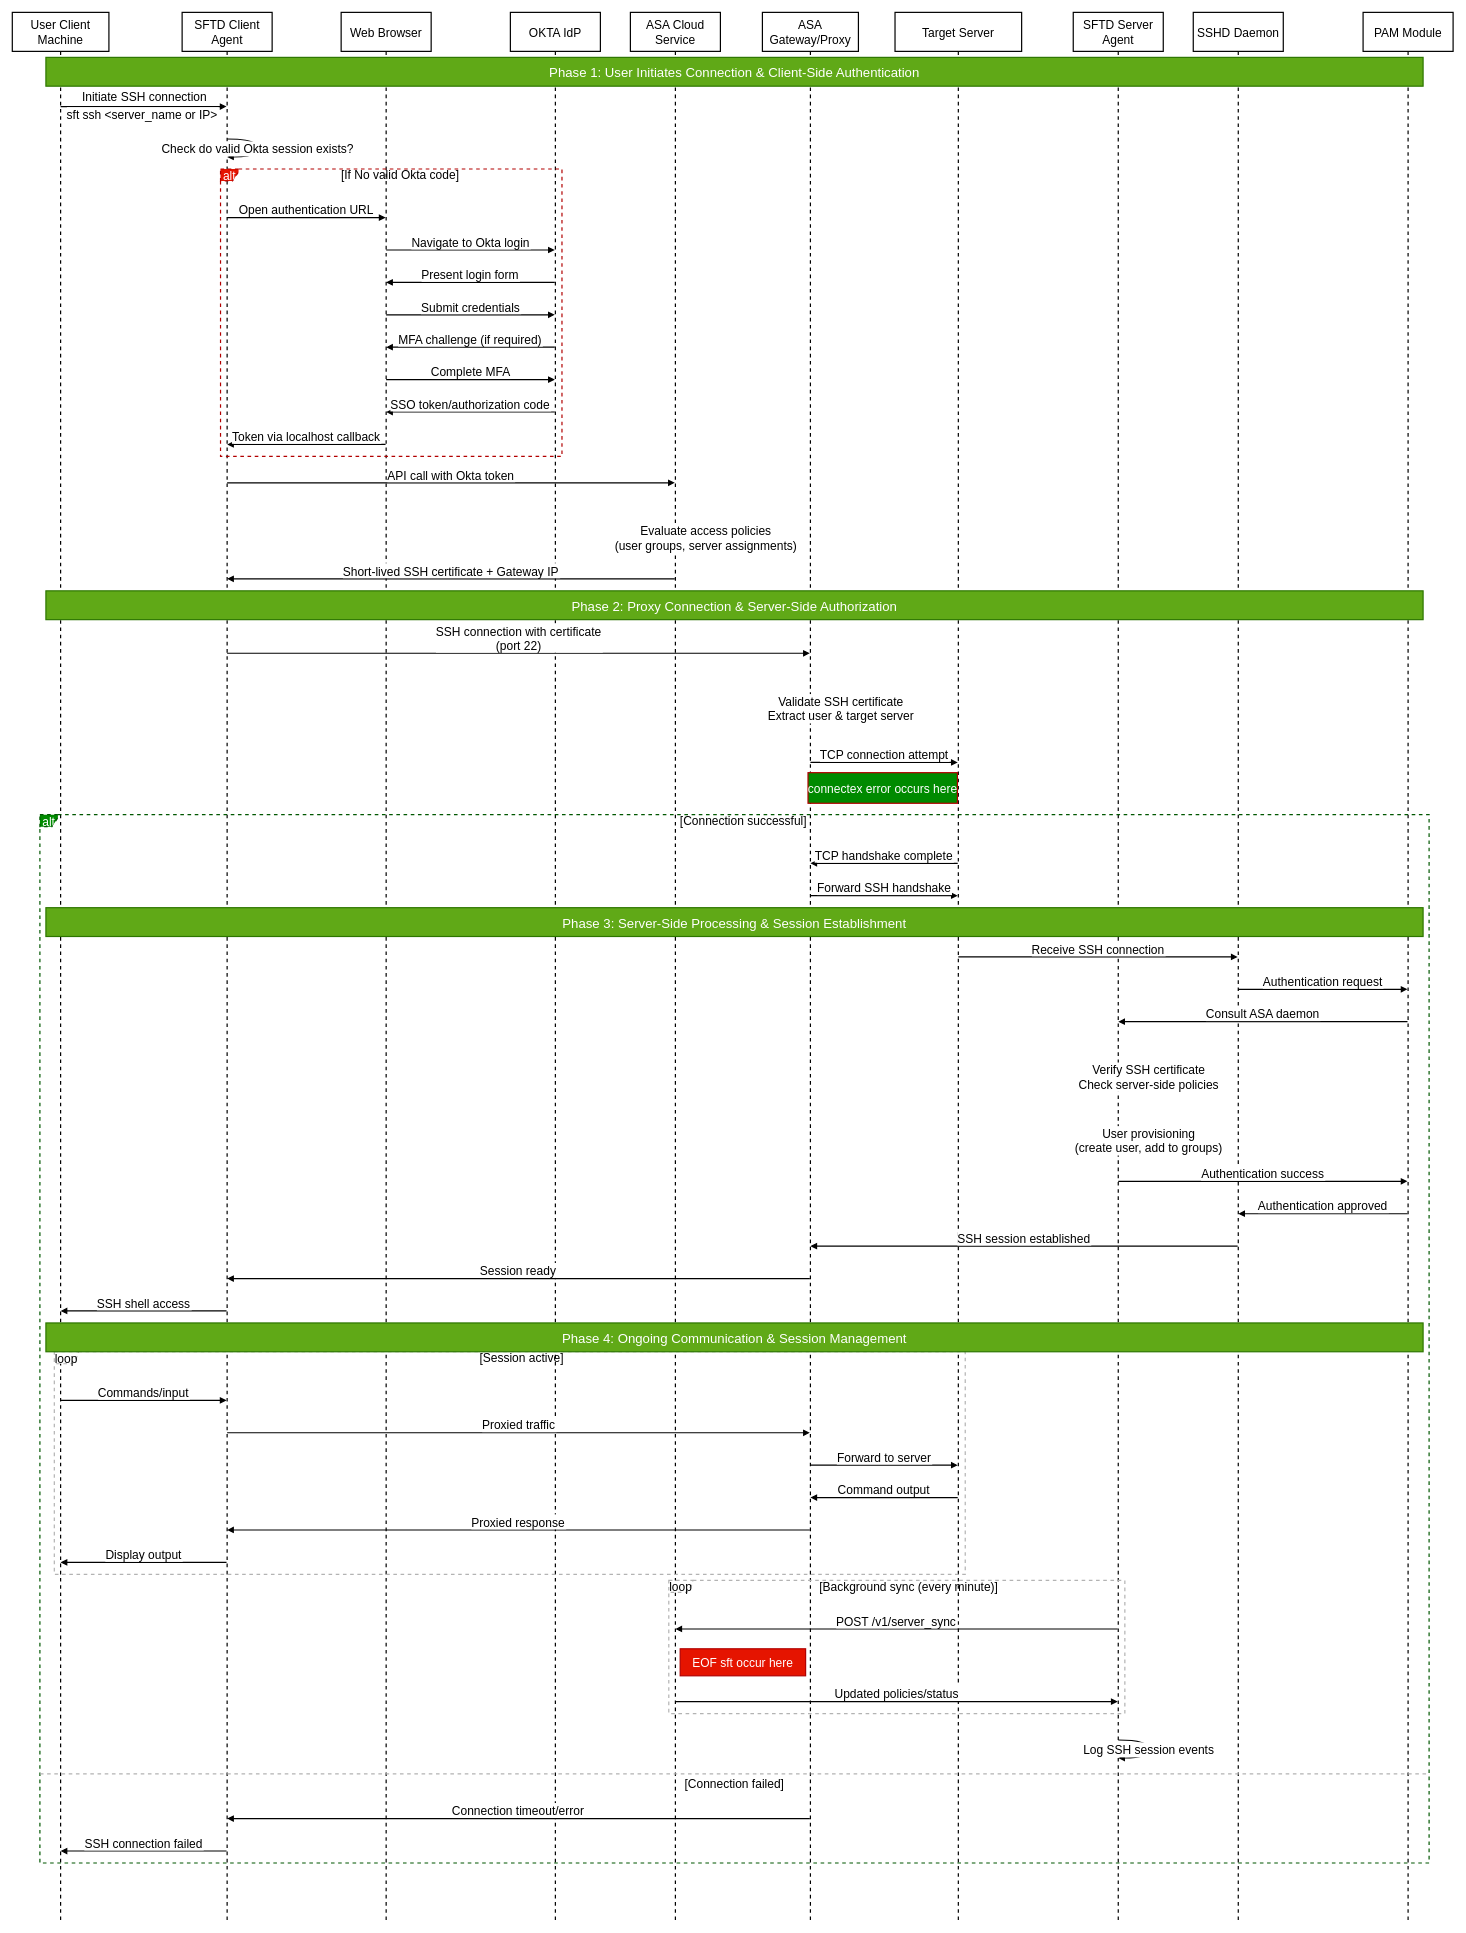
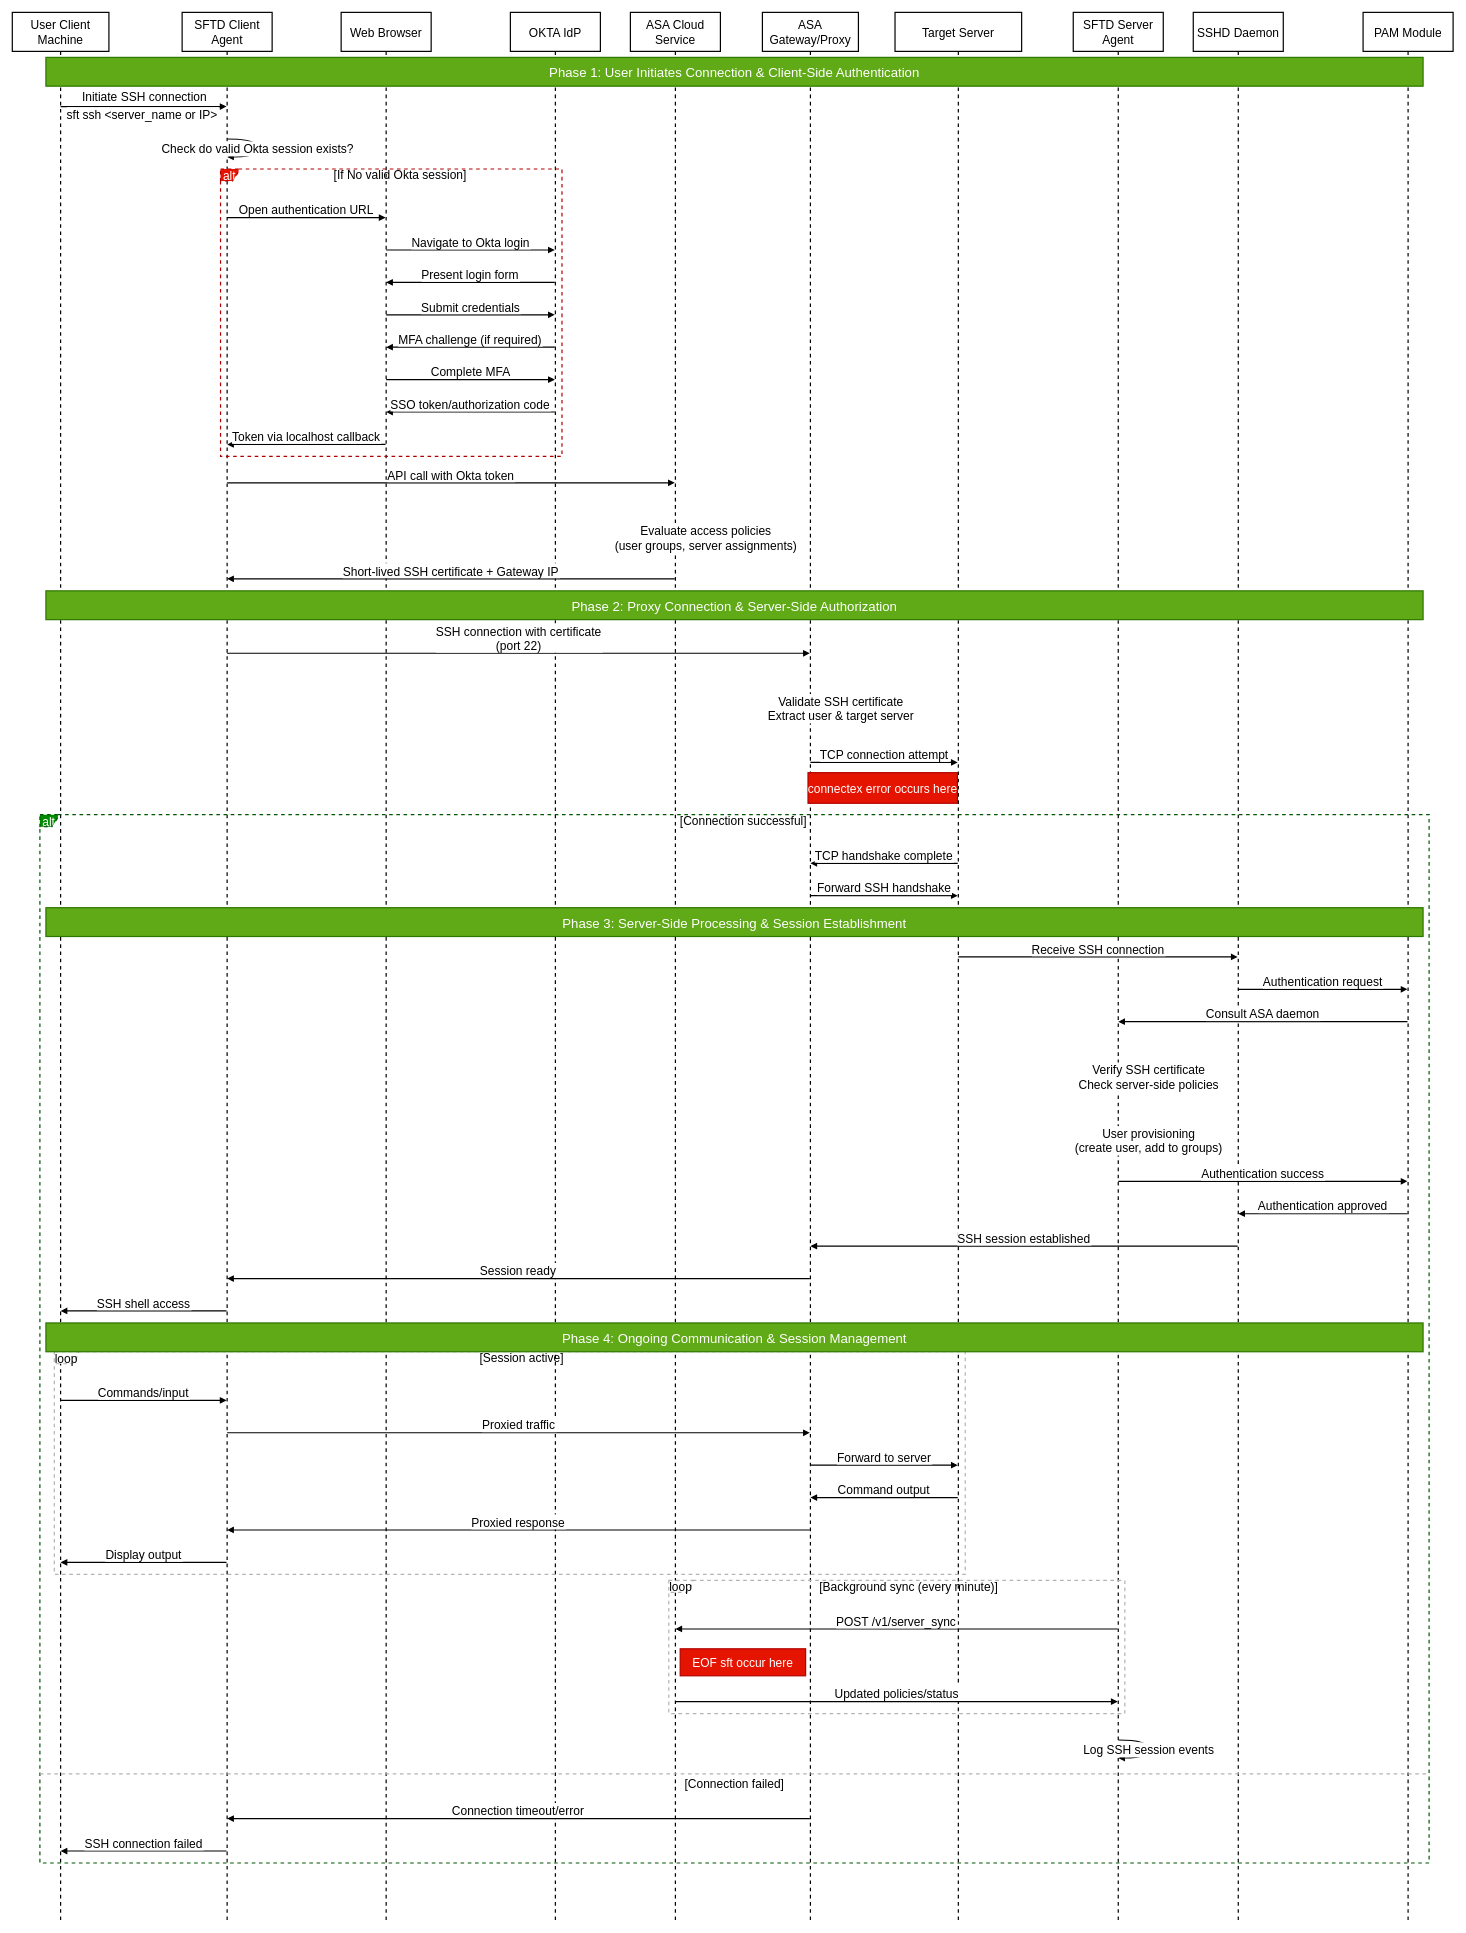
node "[If No valid Okta code]": label "[If No valid Okta code]" -> "[If No valid Okta session]"
node "connectex error occurs here": fillcolor #008a00 -> #e51400
